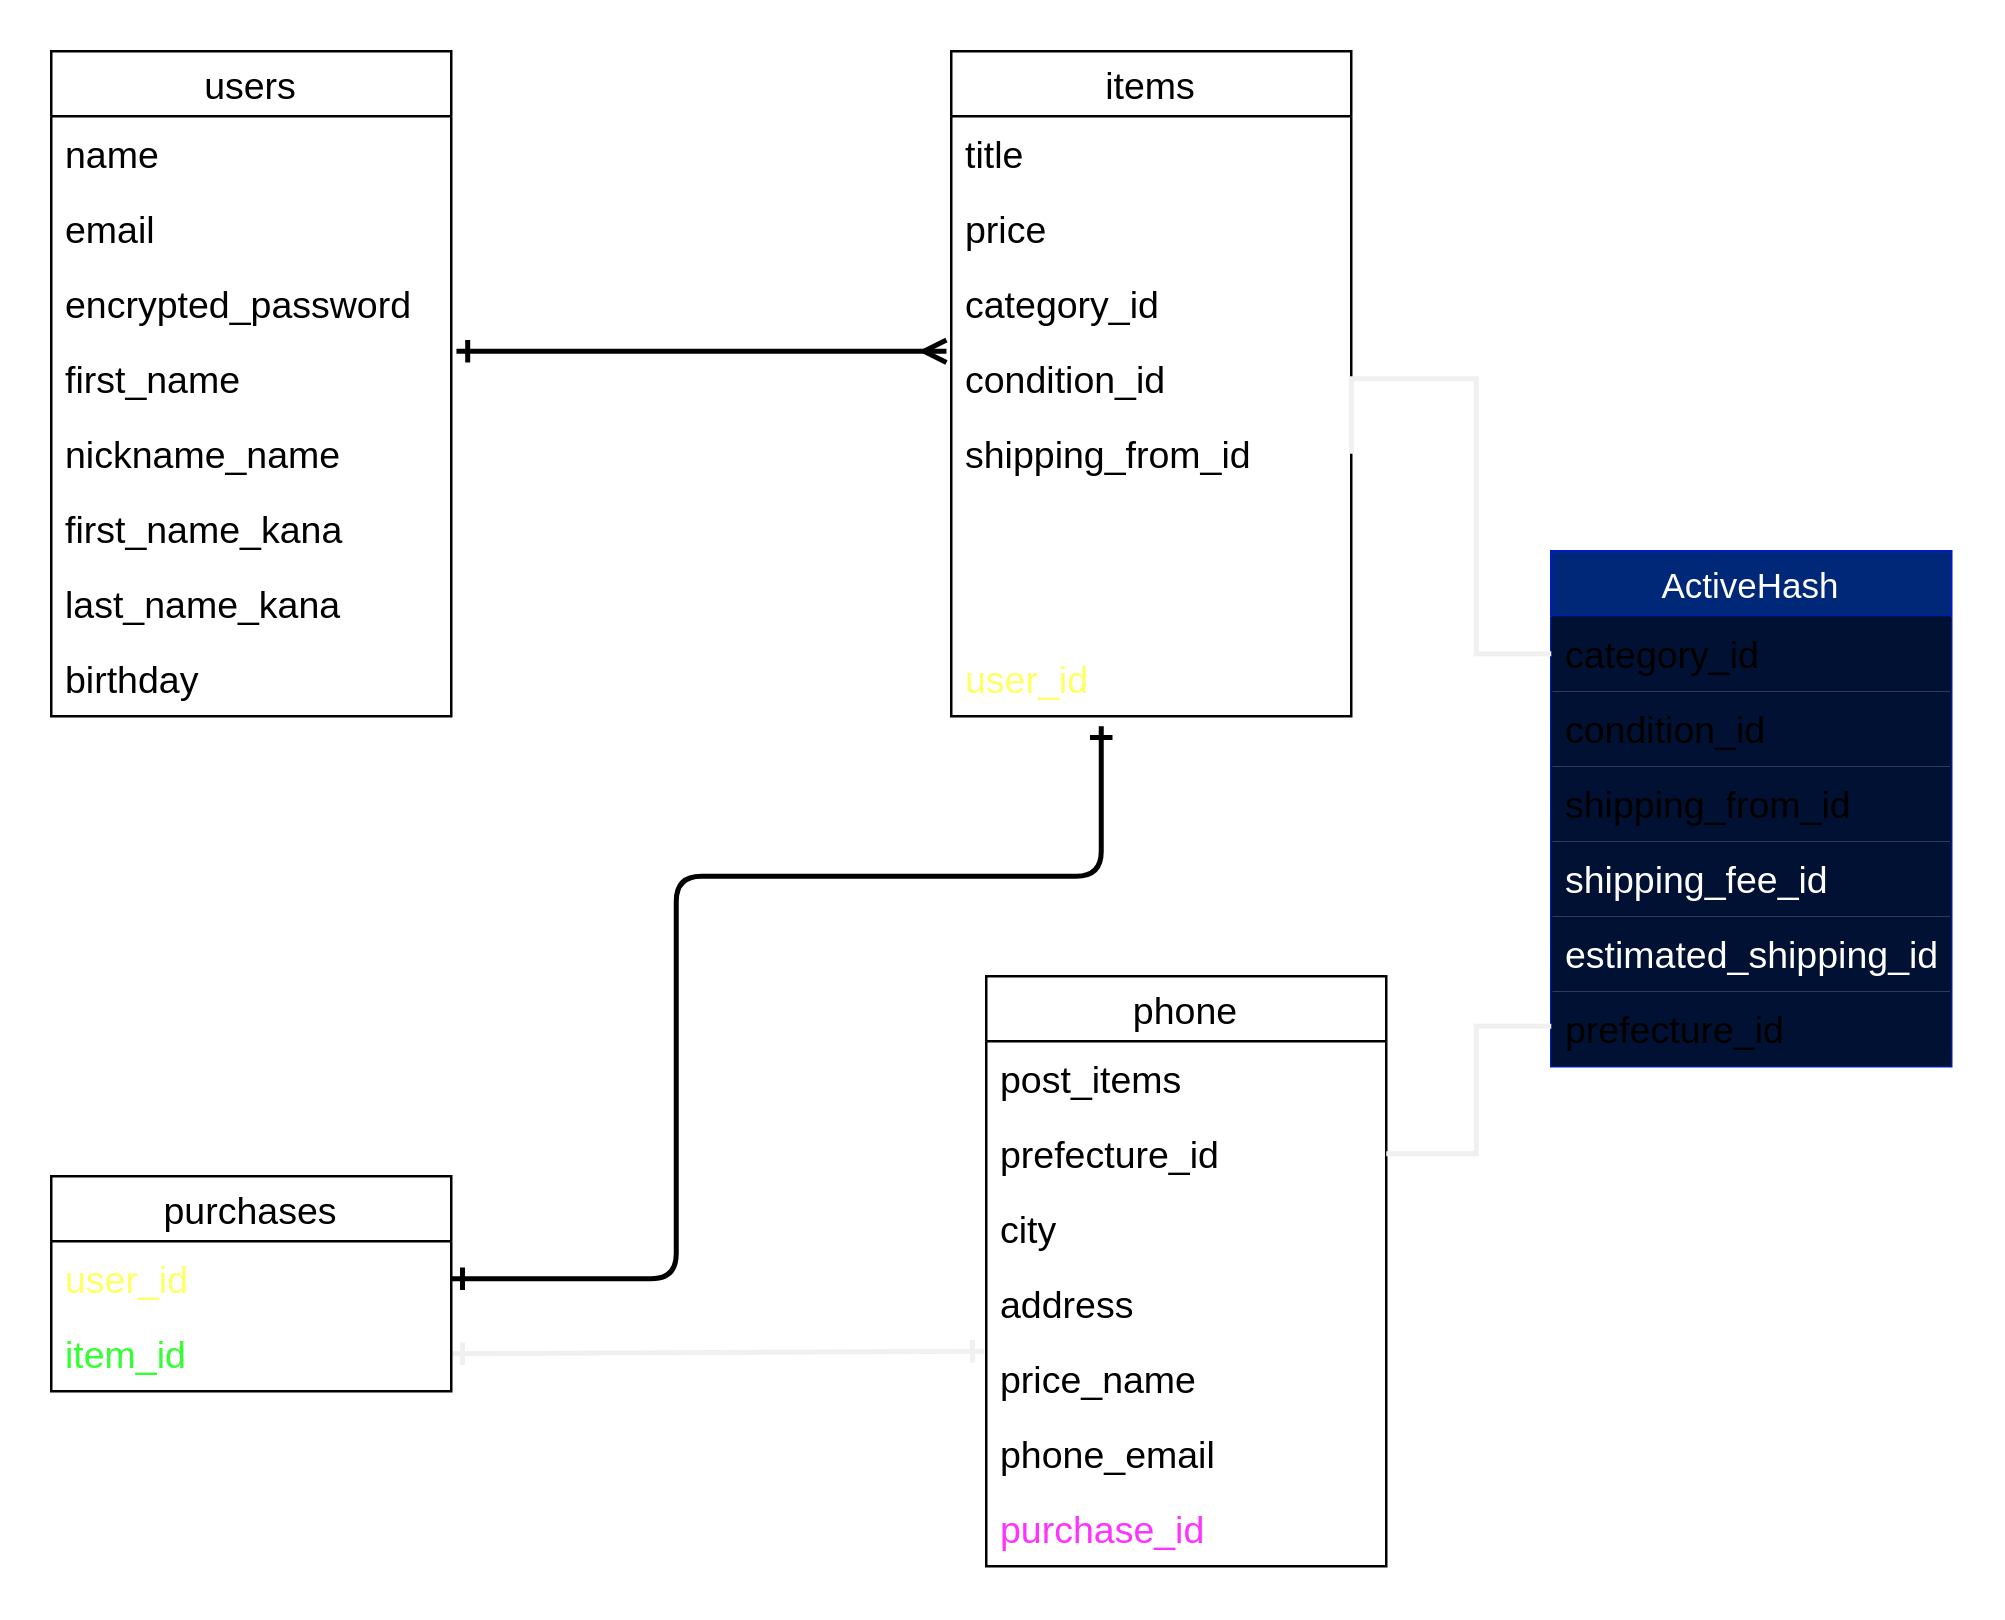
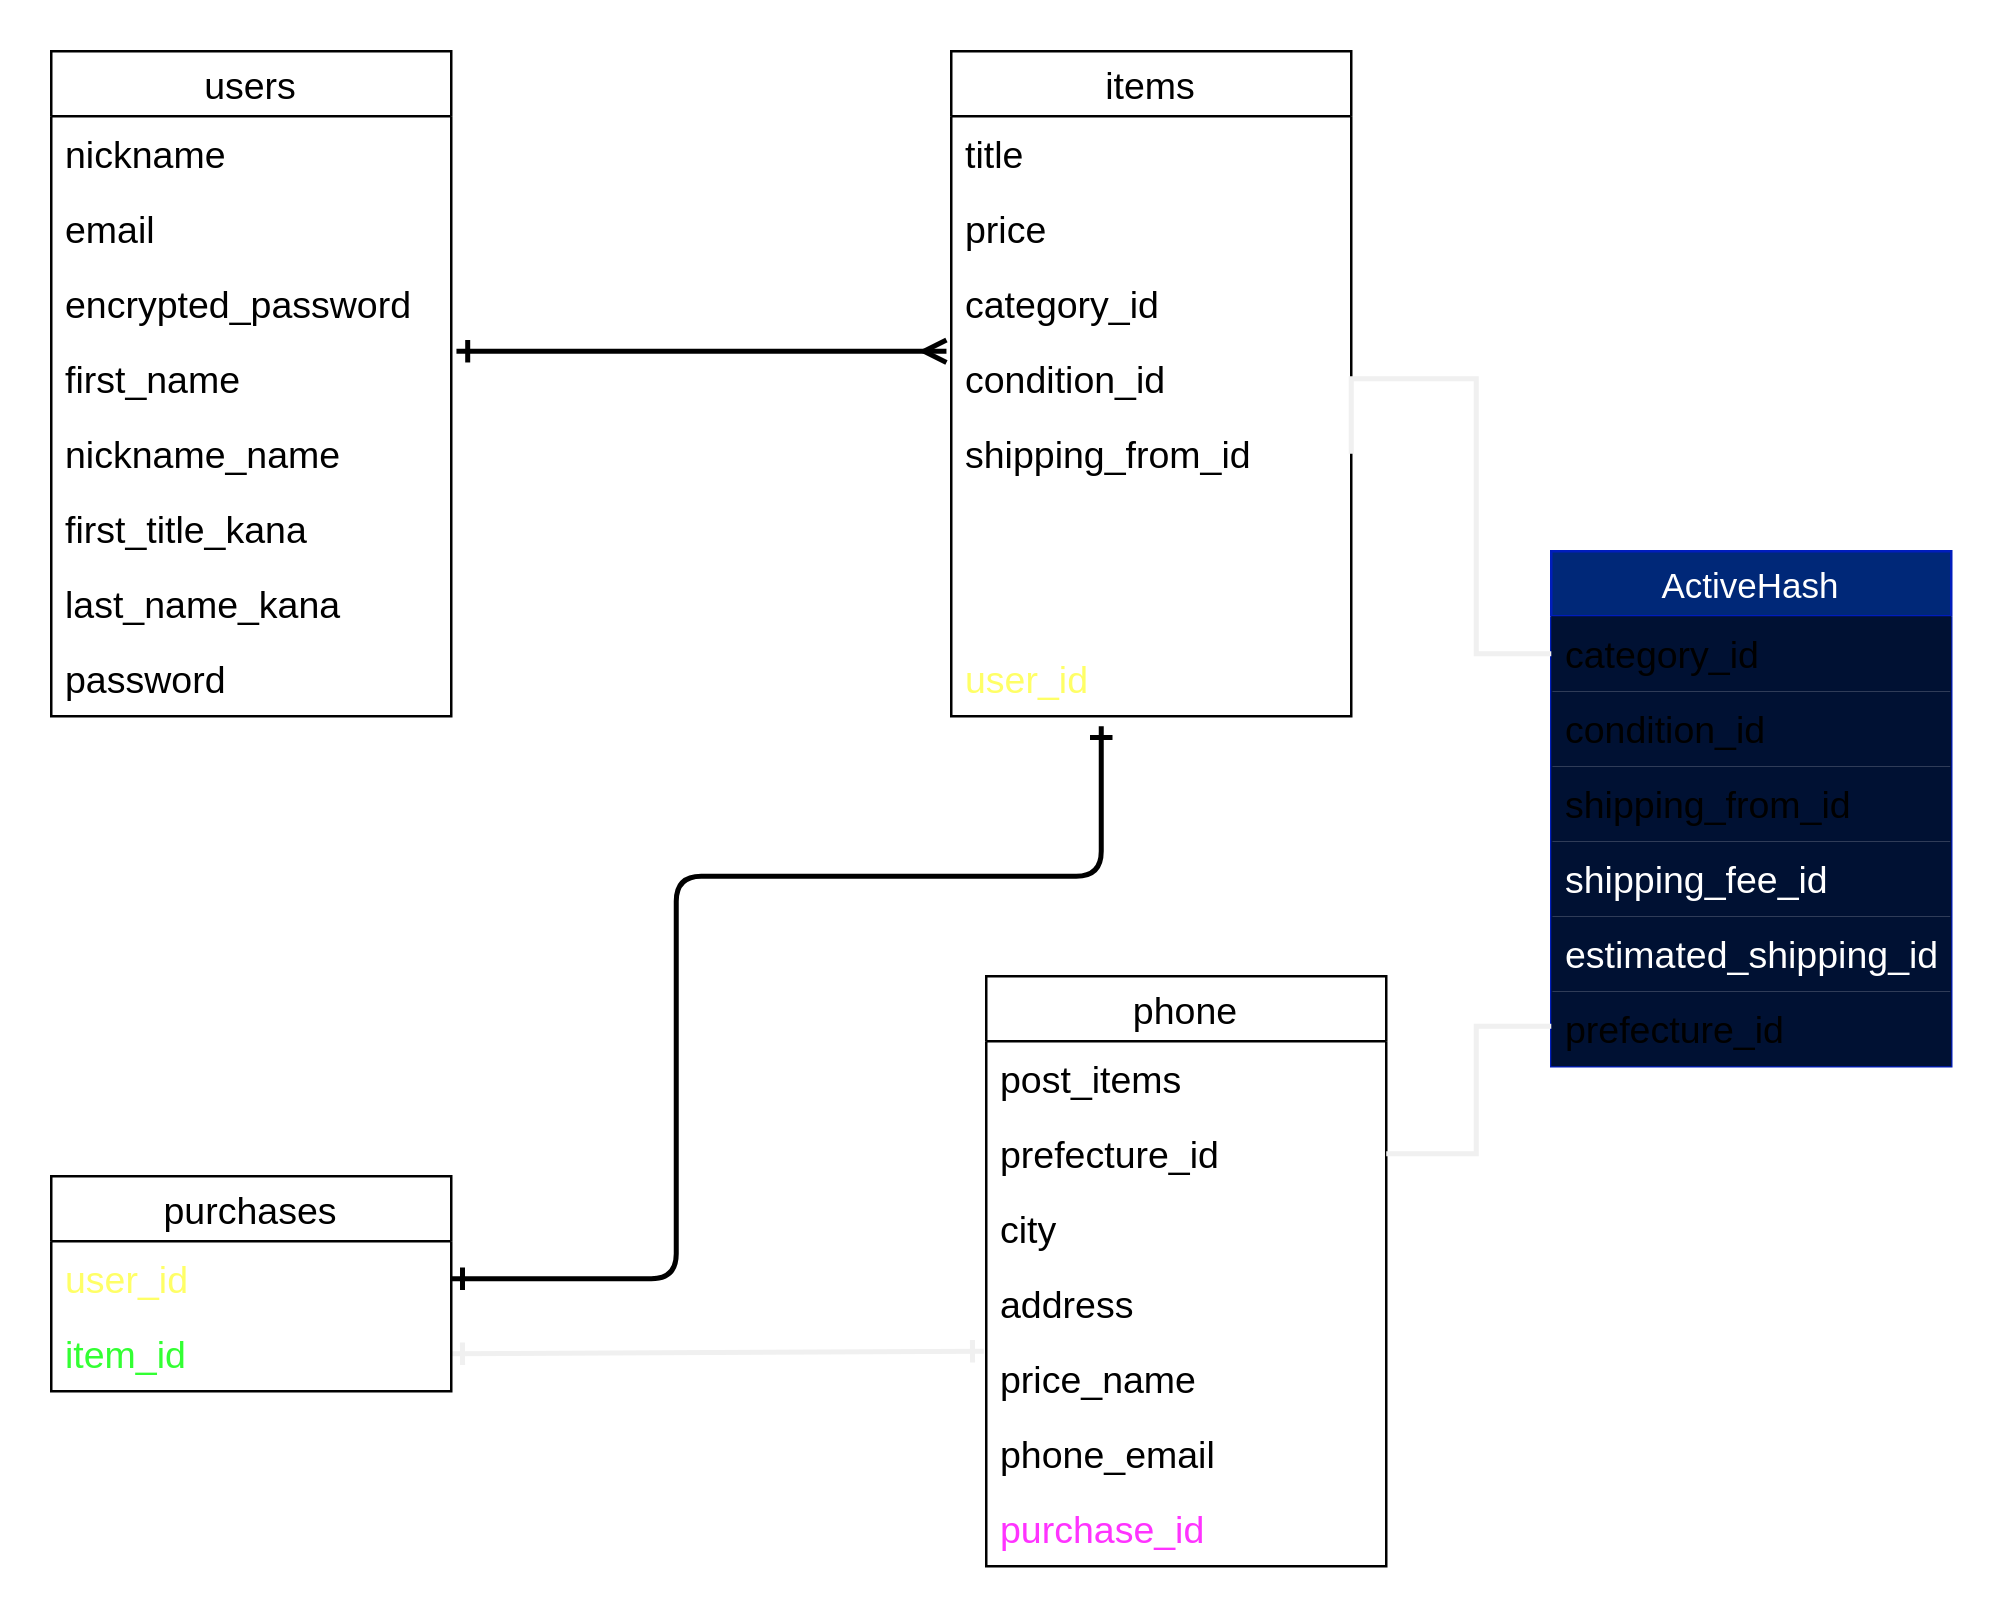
node "name": label "name" -> "nickname"
node "first_name_kana": label "first_name_kana" -> "first_title_kana"
node "birthday": label "birthday" -> "password"
